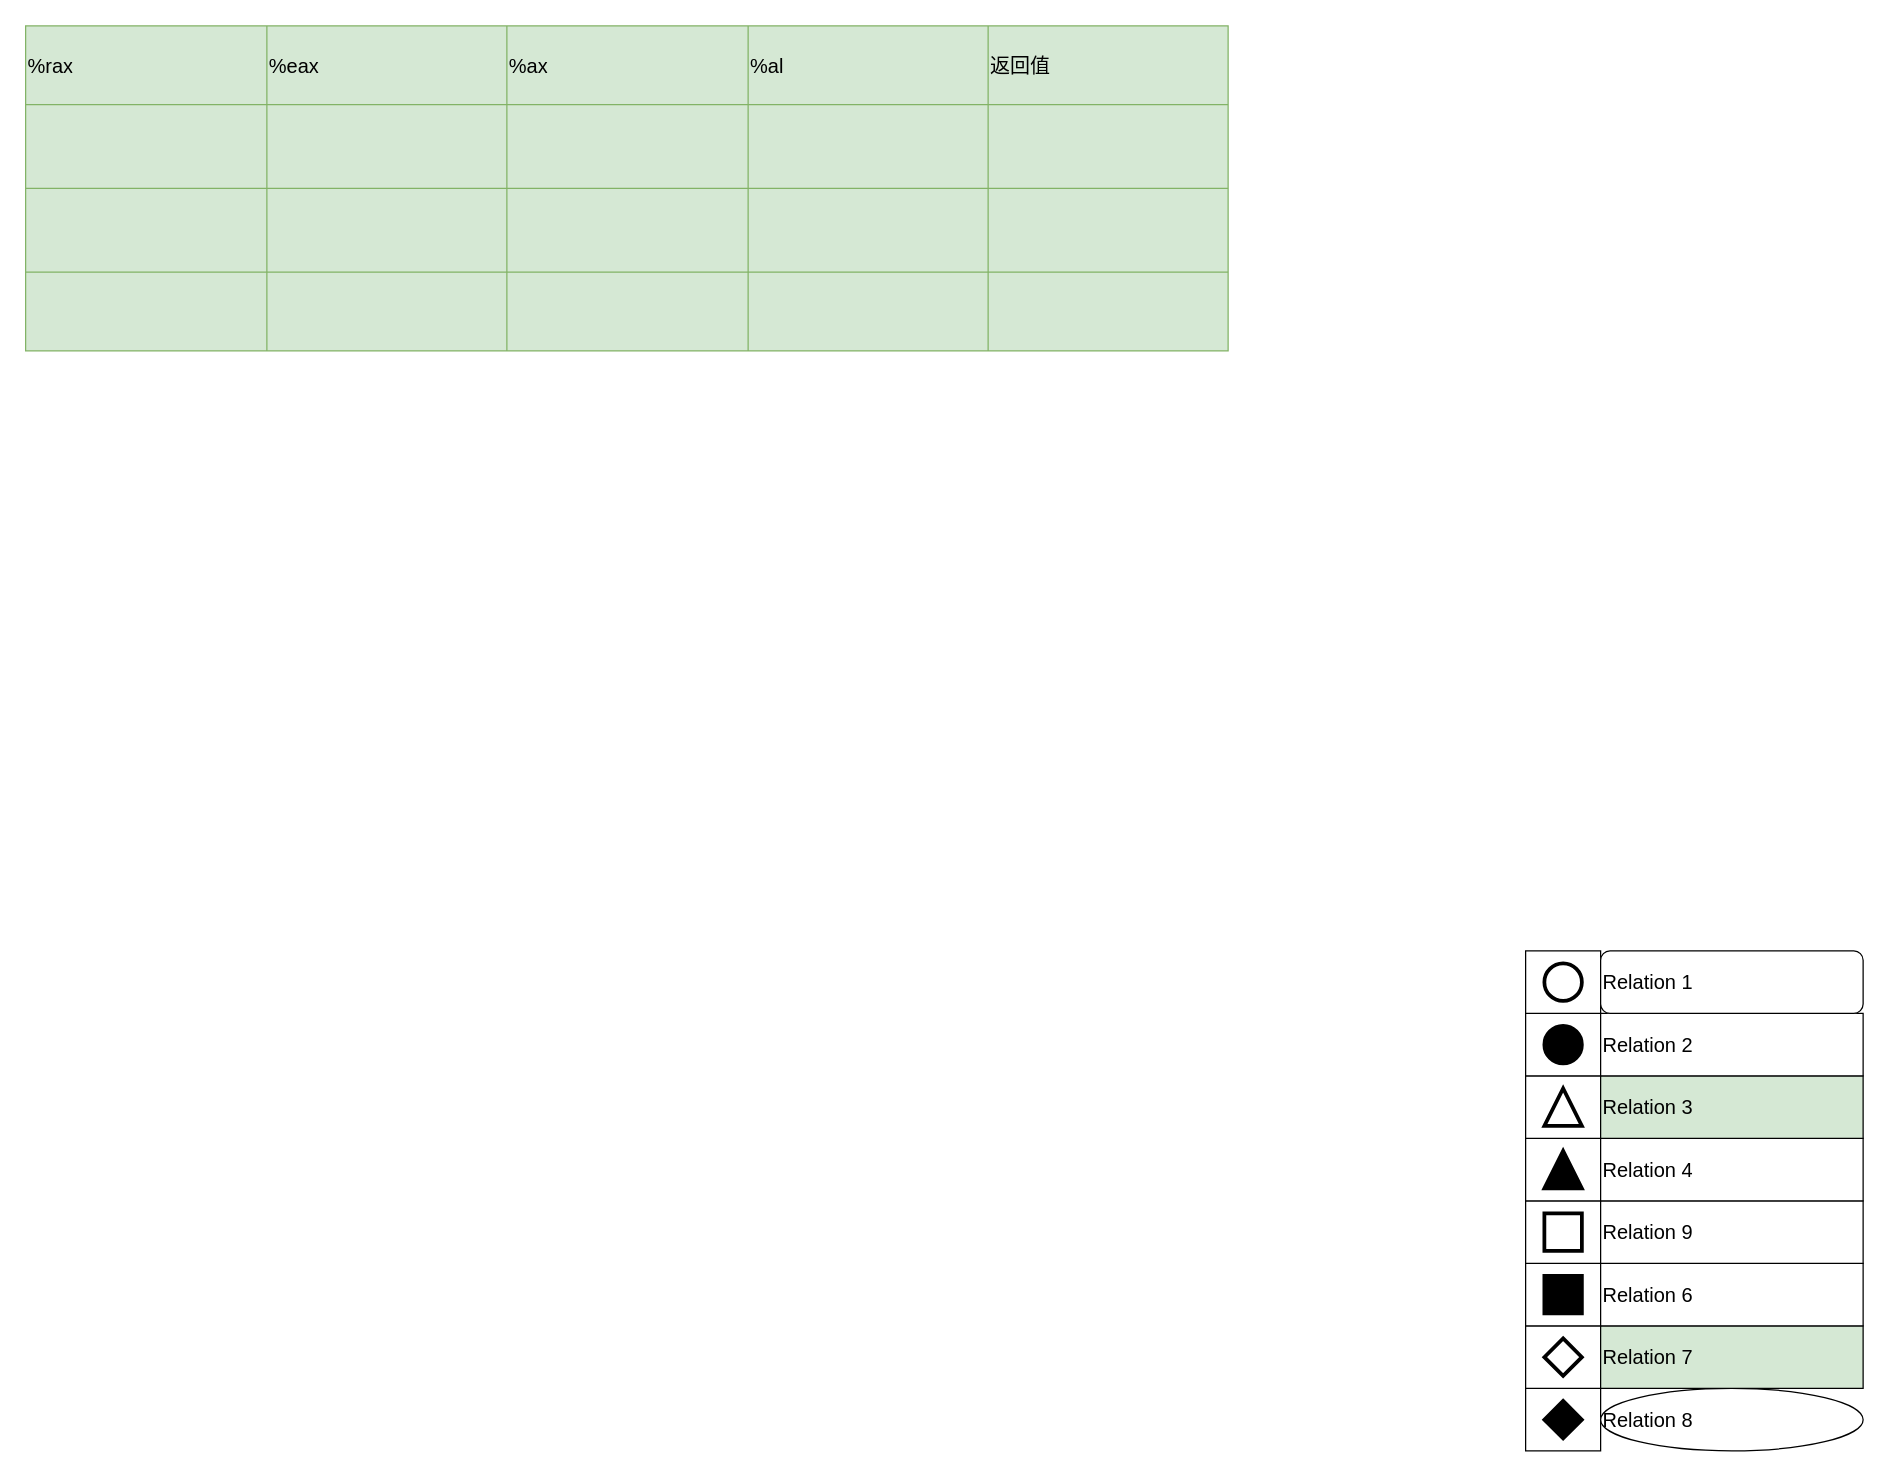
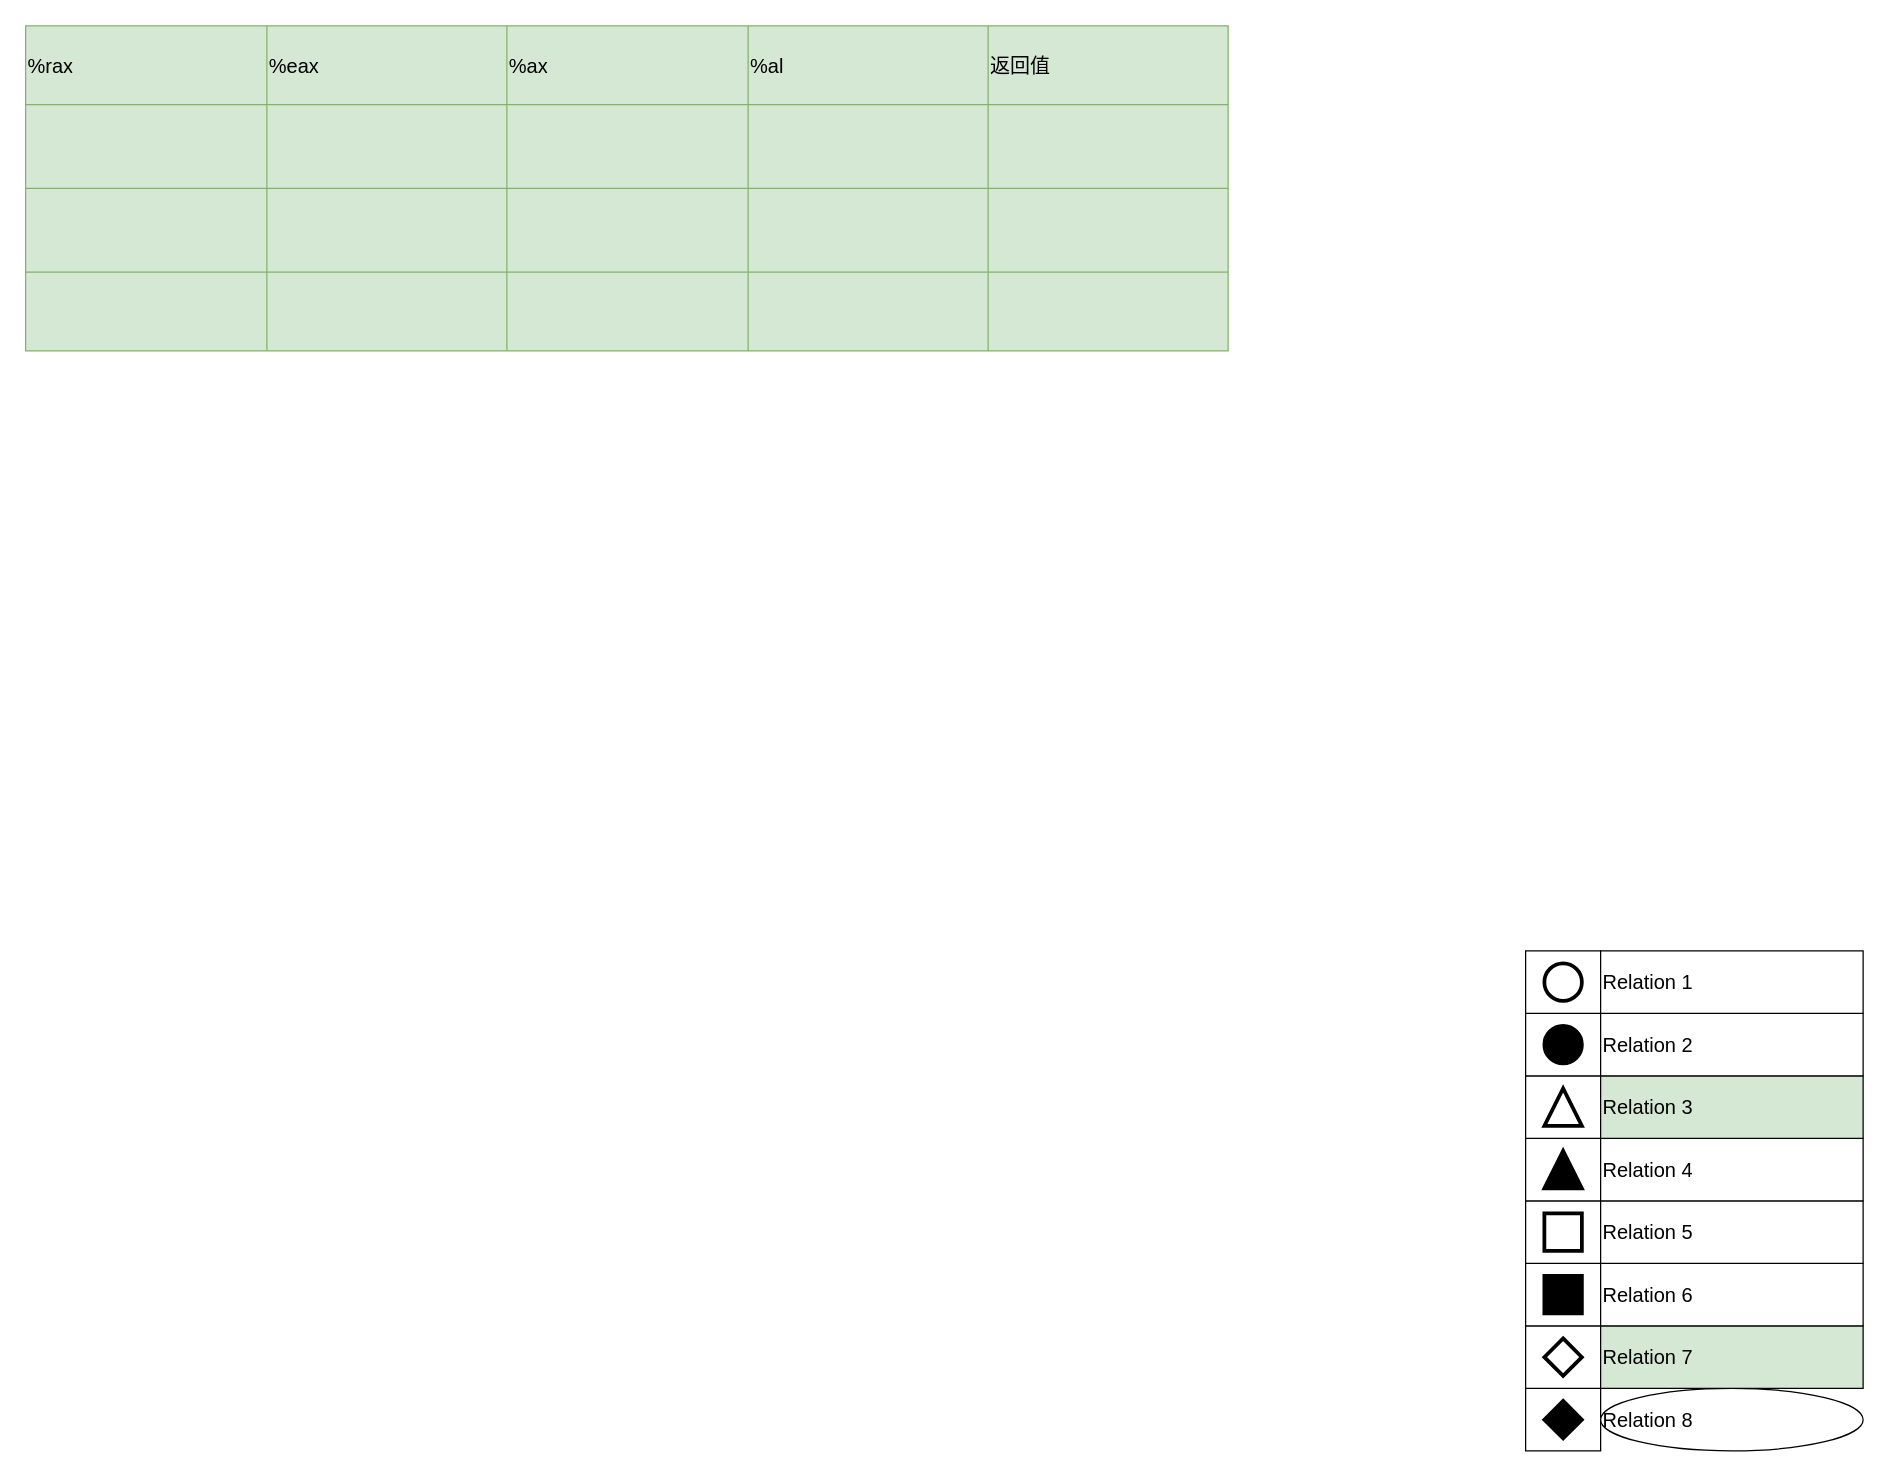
node "Relation 1": shape rounded rectangle -> rectangle
node "Relation 9": label "Relation 9" -> "Relation 5"
